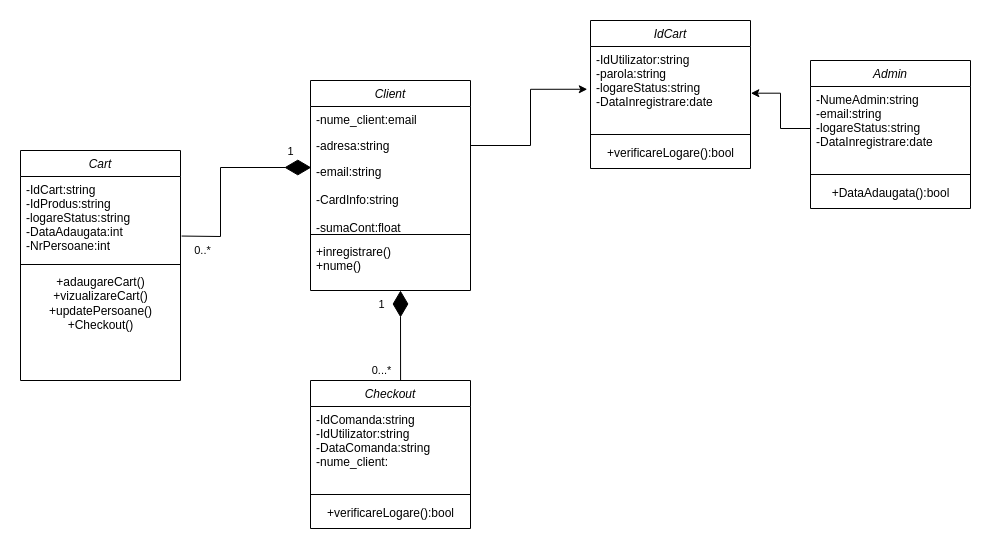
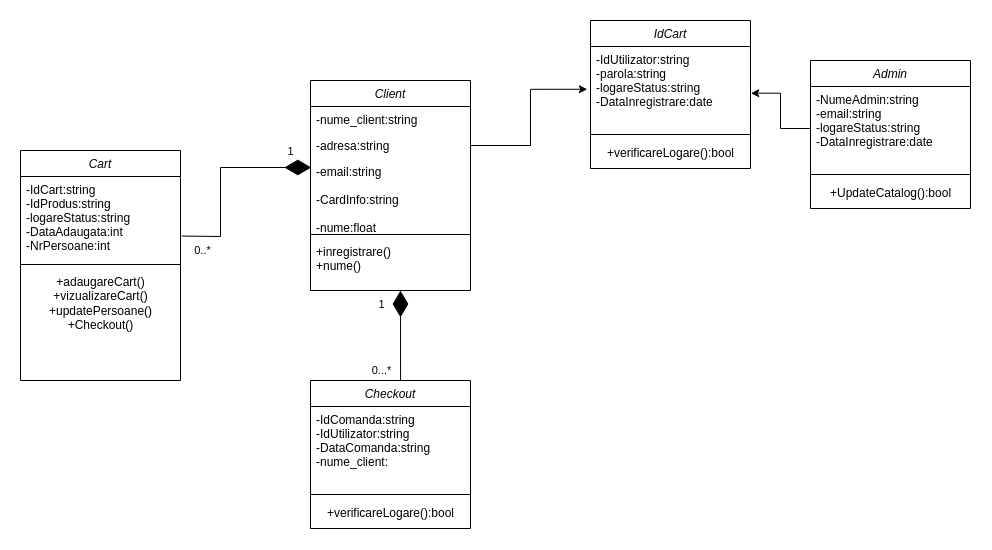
node "-nume_client:email": label "-nume_client:email" -> "-nume_client:string"
node "-email:string -CardInfo:string -sumaCont:float": label "-email:string -CardInfo:string -sumaCont:float" -> "-email:string -CardInfo:string -nume:float"
node "+DataAdaugata():bool": label "+DataAdaugata():bool" -> "+UpdateCatalog():bool"
